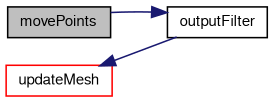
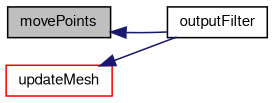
edge "movePoints" -> "outputFilter": reversed
